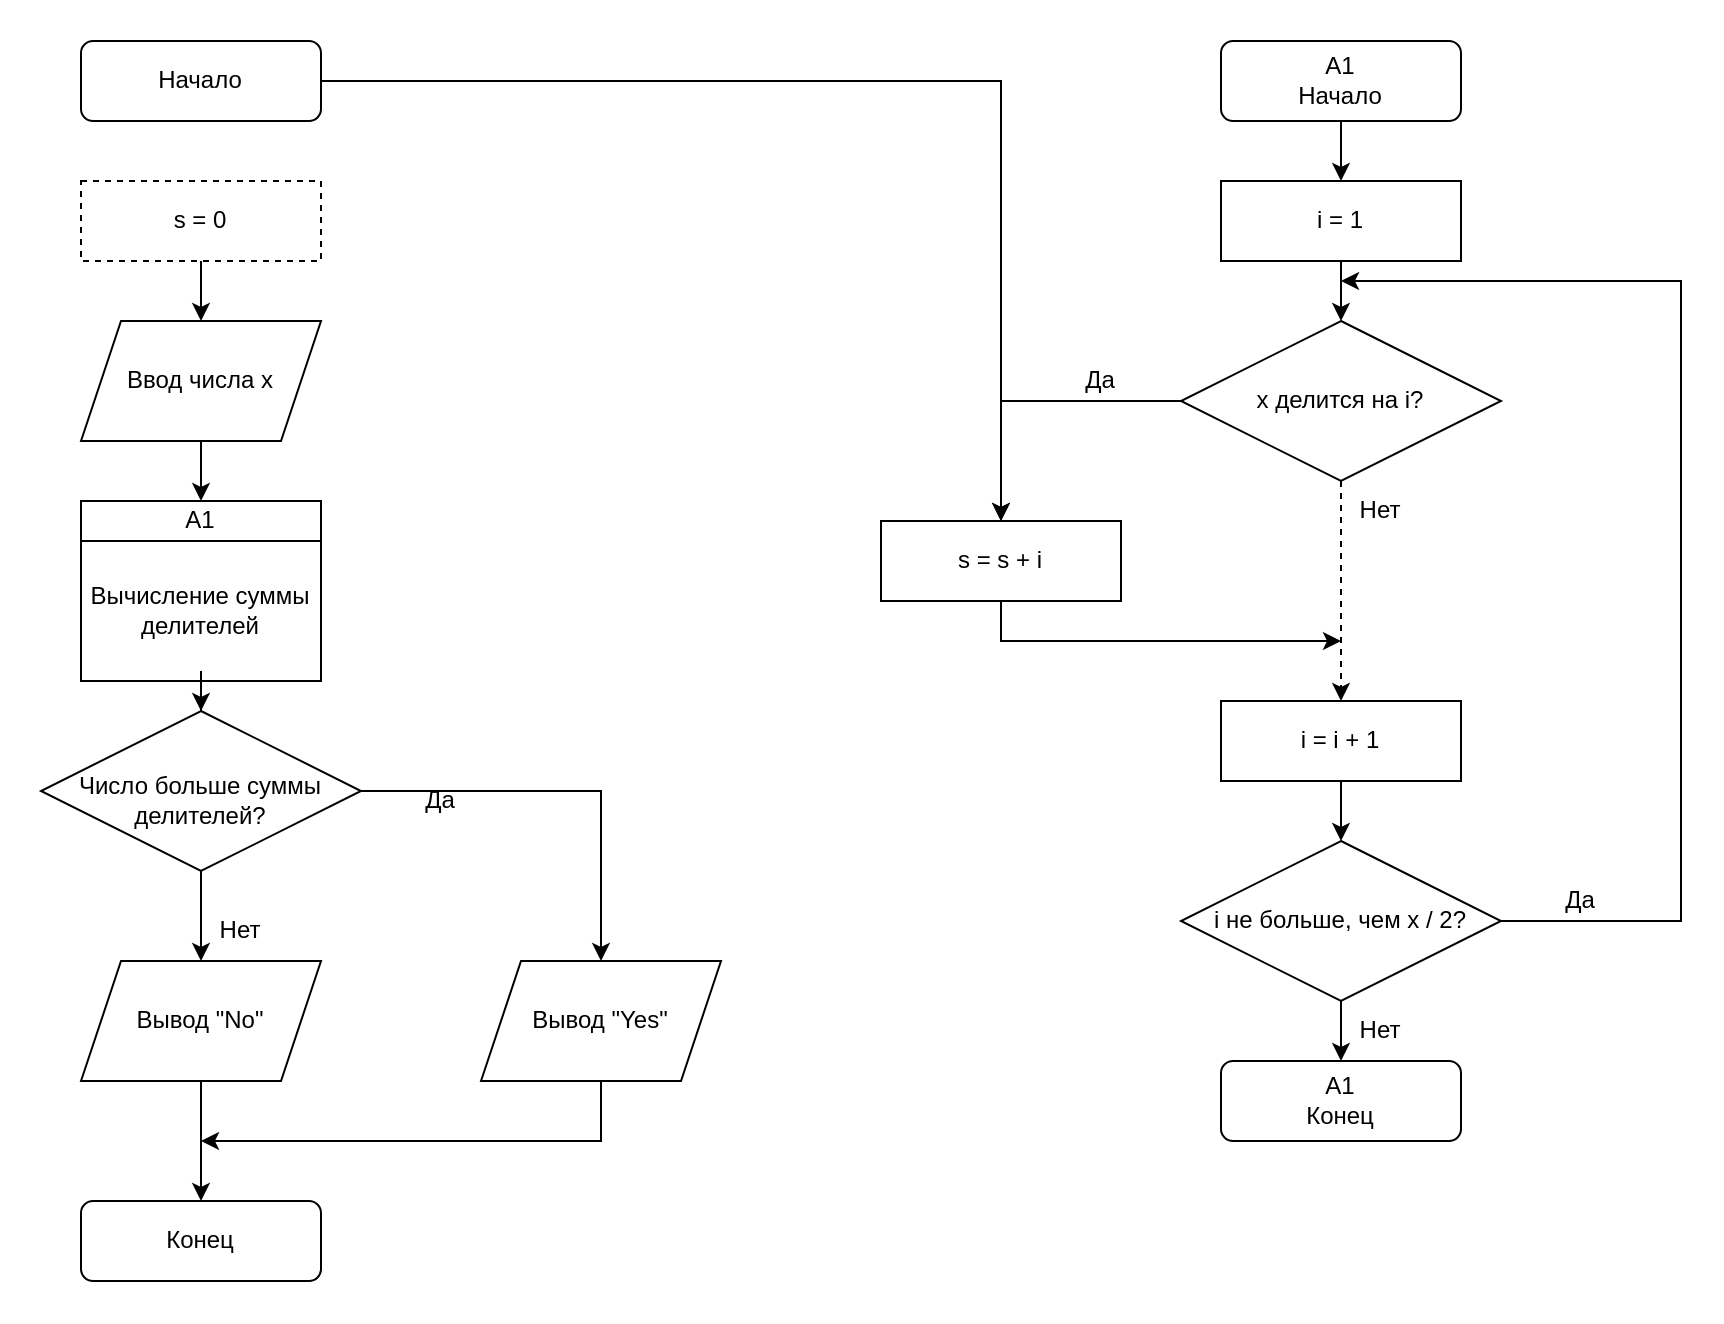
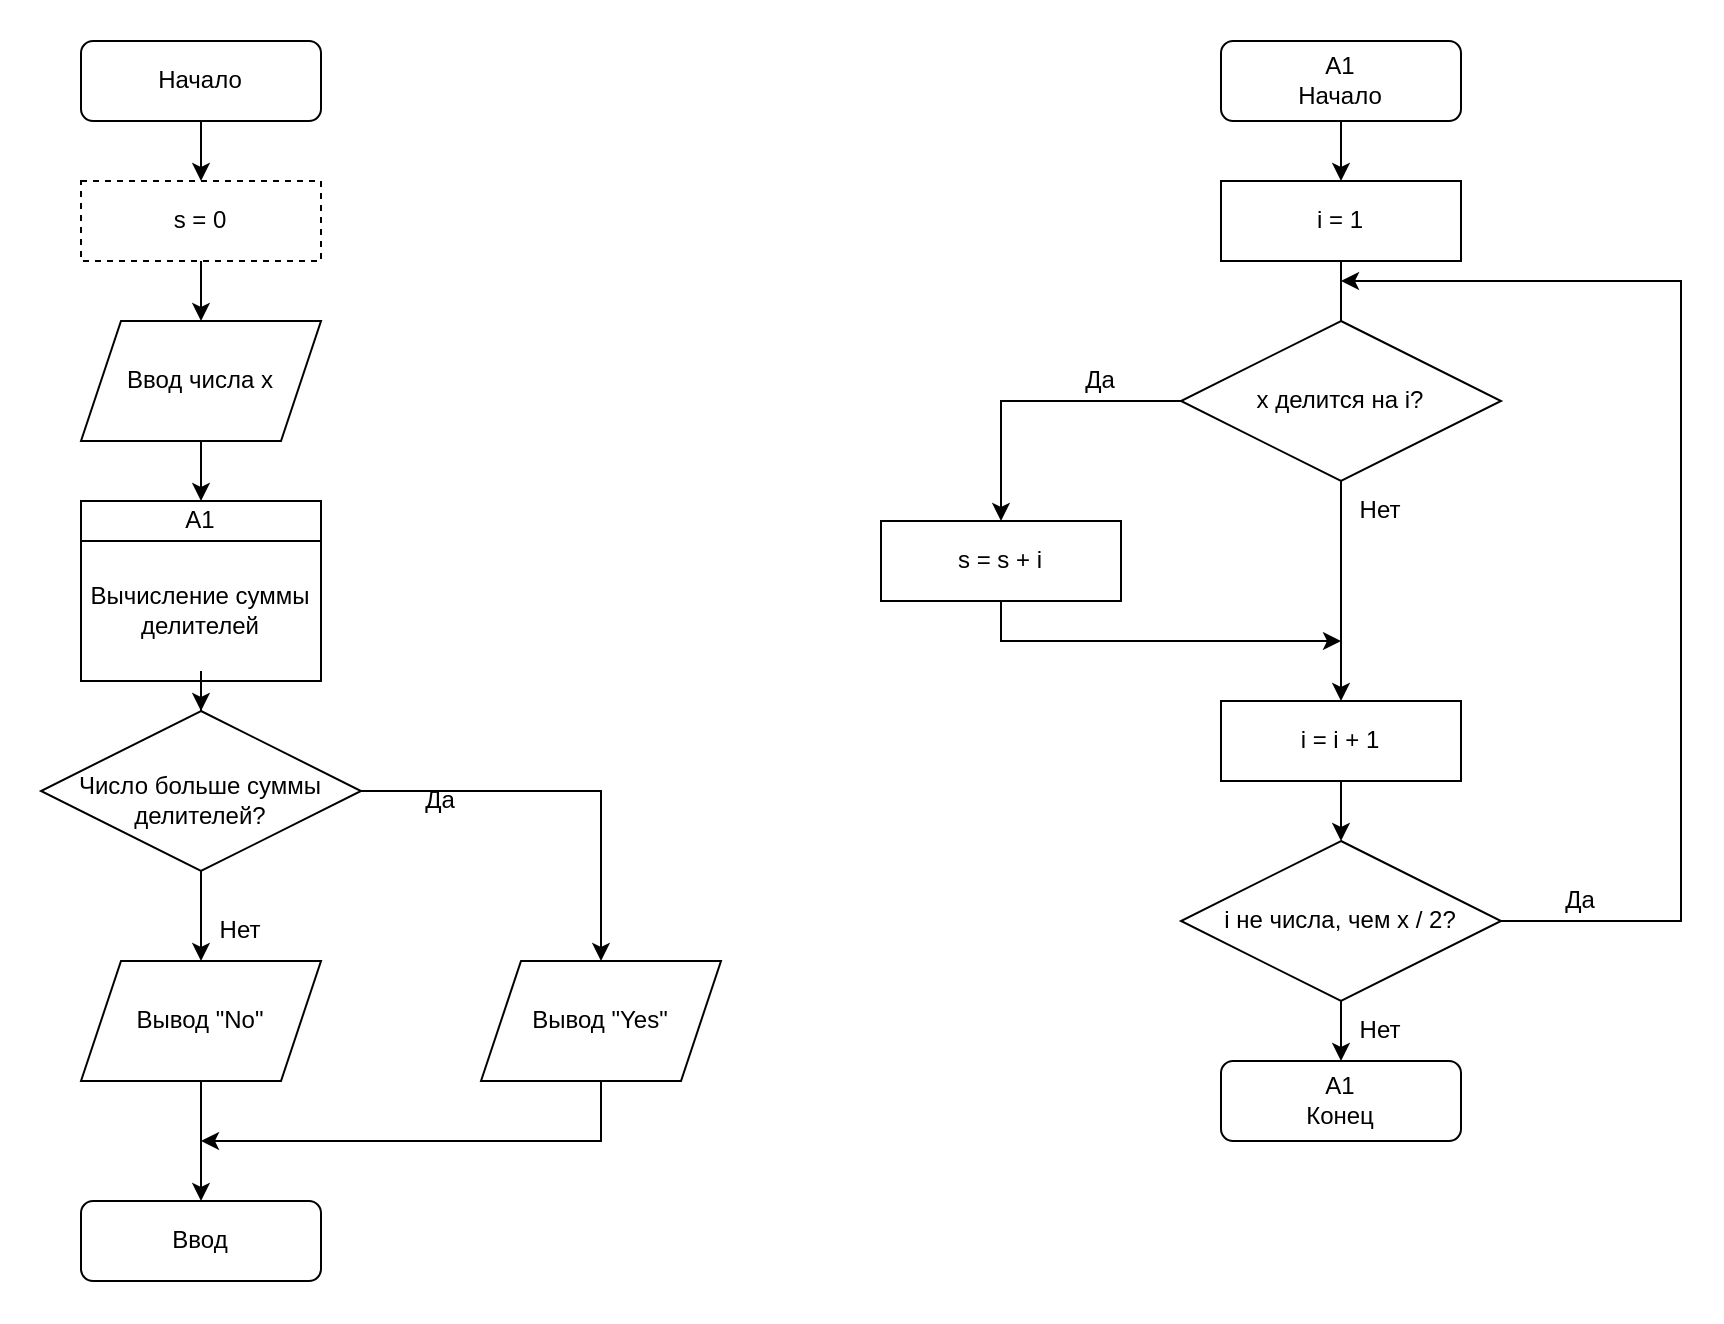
edge "Начало" -> "s = s + i": now "Начало" -> "s = 0"
edge "i = 1" -> "x делится на i?": arrowhead classic -> none
edge "x делится на i?" -> "i = i + 1": style dashed -> solid
node "i не больше, чем x / 2?": label "i не больше, чем x / 2?" -> "i не числа, чем x / 2?"
node "Конец": label "Конец" -> "Ввод"
